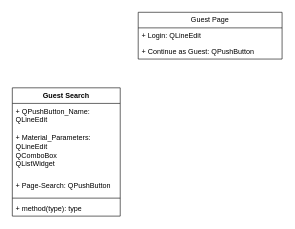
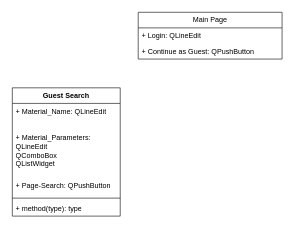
node "Guest Page": label "Guest Page" -> "Main Page"
node "+ QPushButton_Name: QLineEdit": label "+ QPushButton_Name: QLineEdit" -> "+ Material_Name: QLineEdit"
